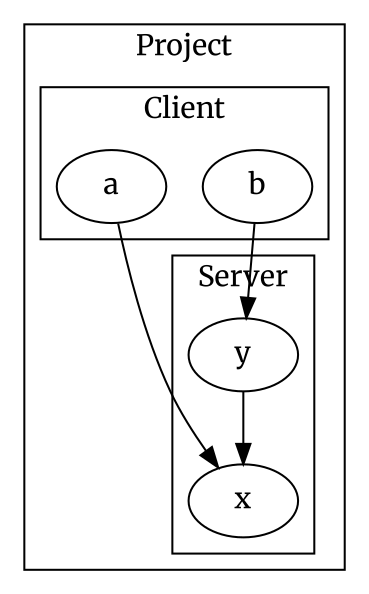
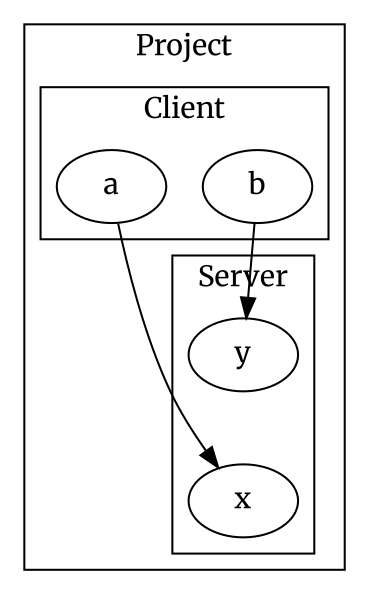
edge "y" -> "x": removed
